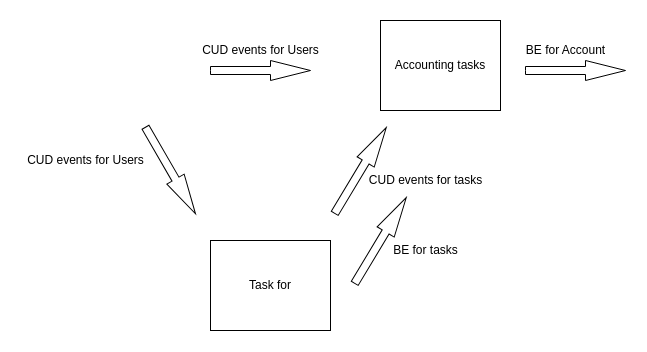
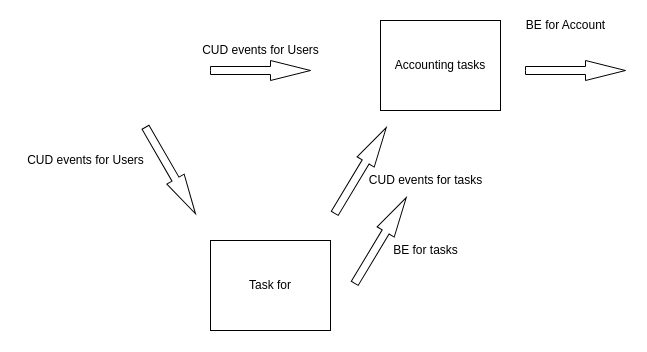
node "BE for Account": moved (566, 51) -> (566, 26)
